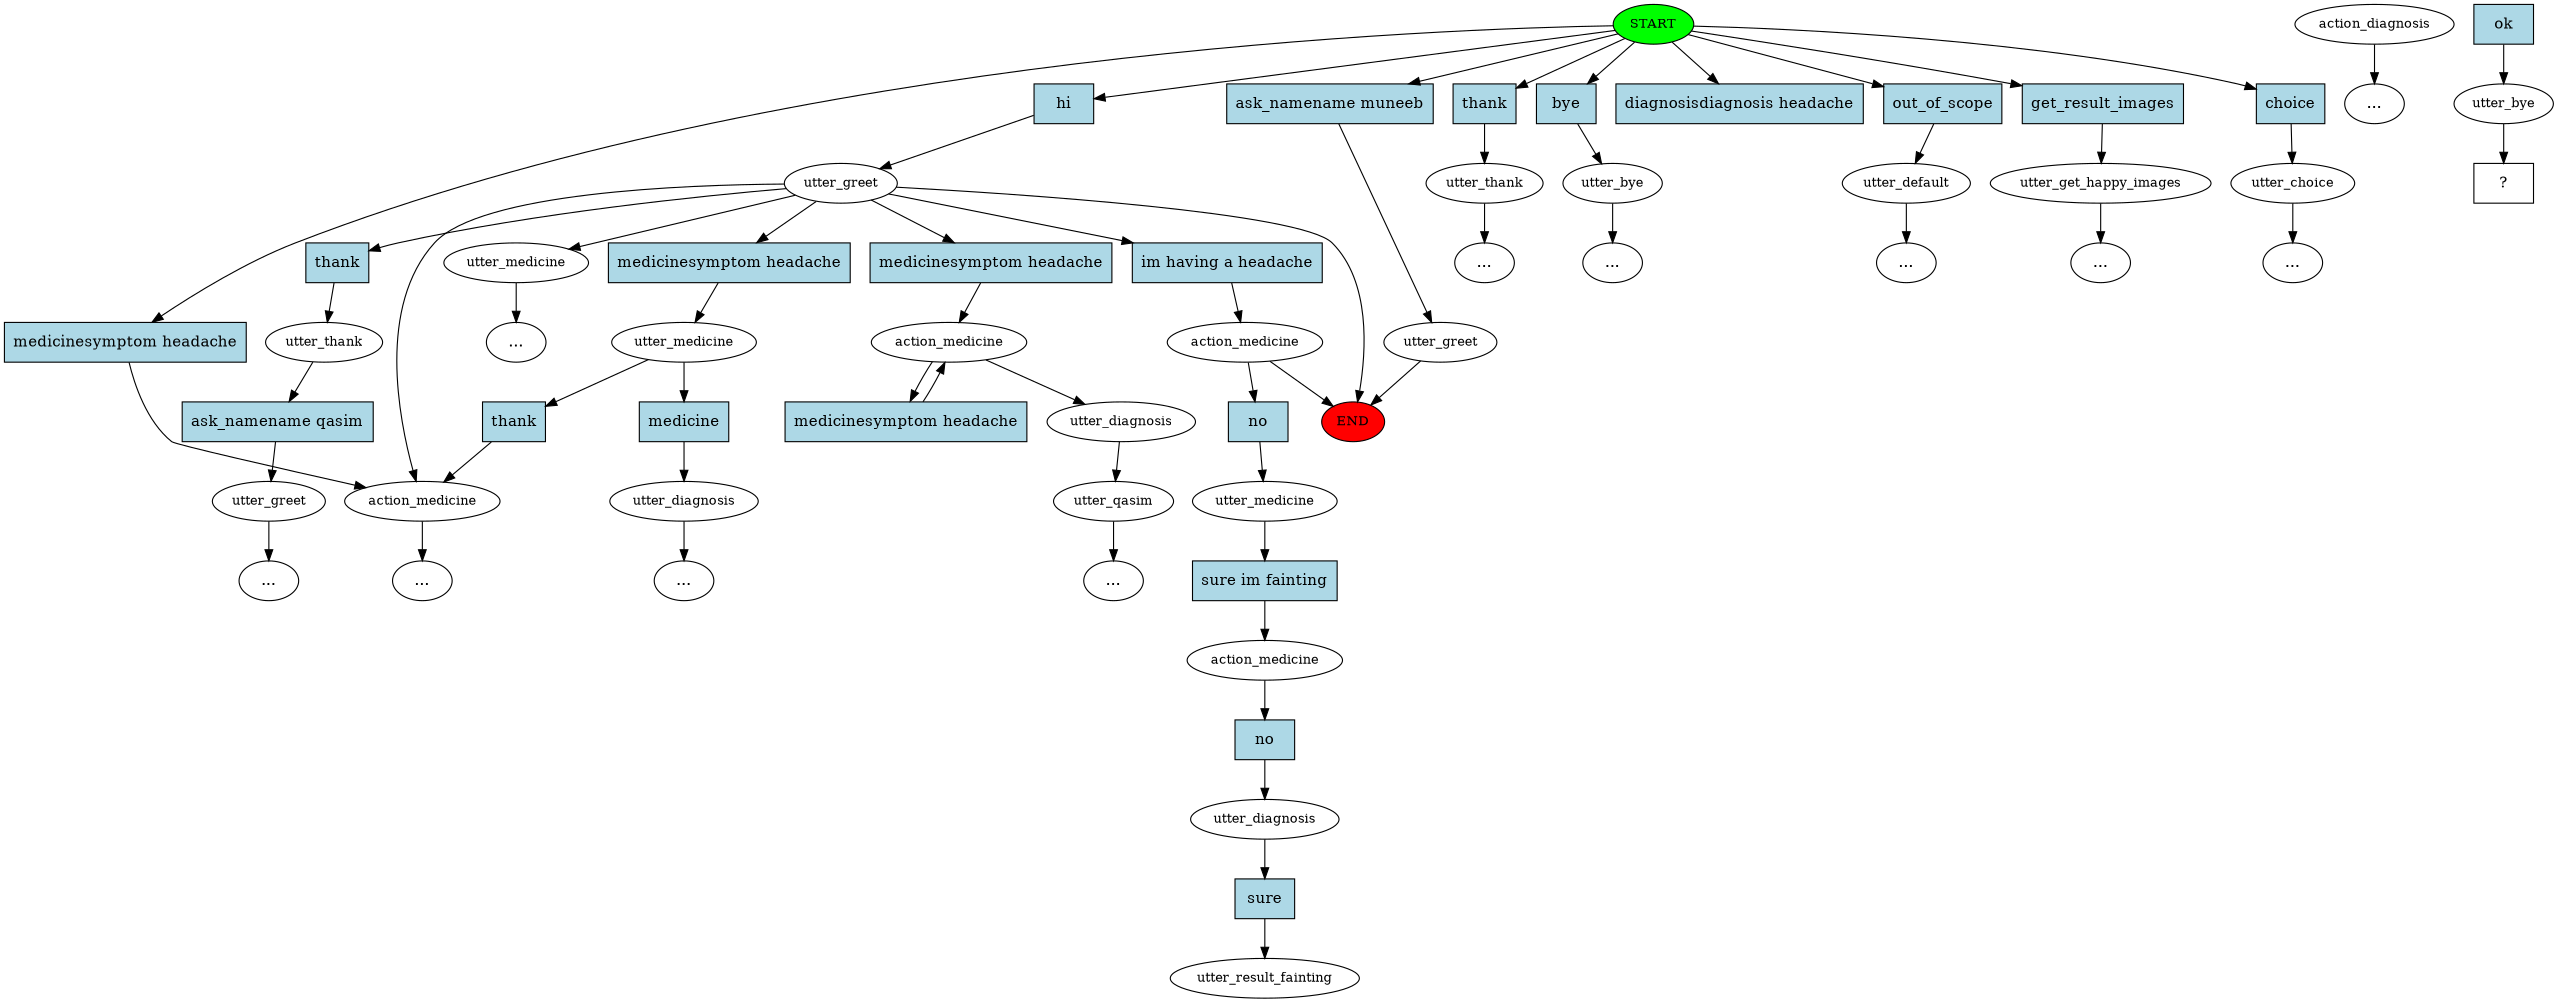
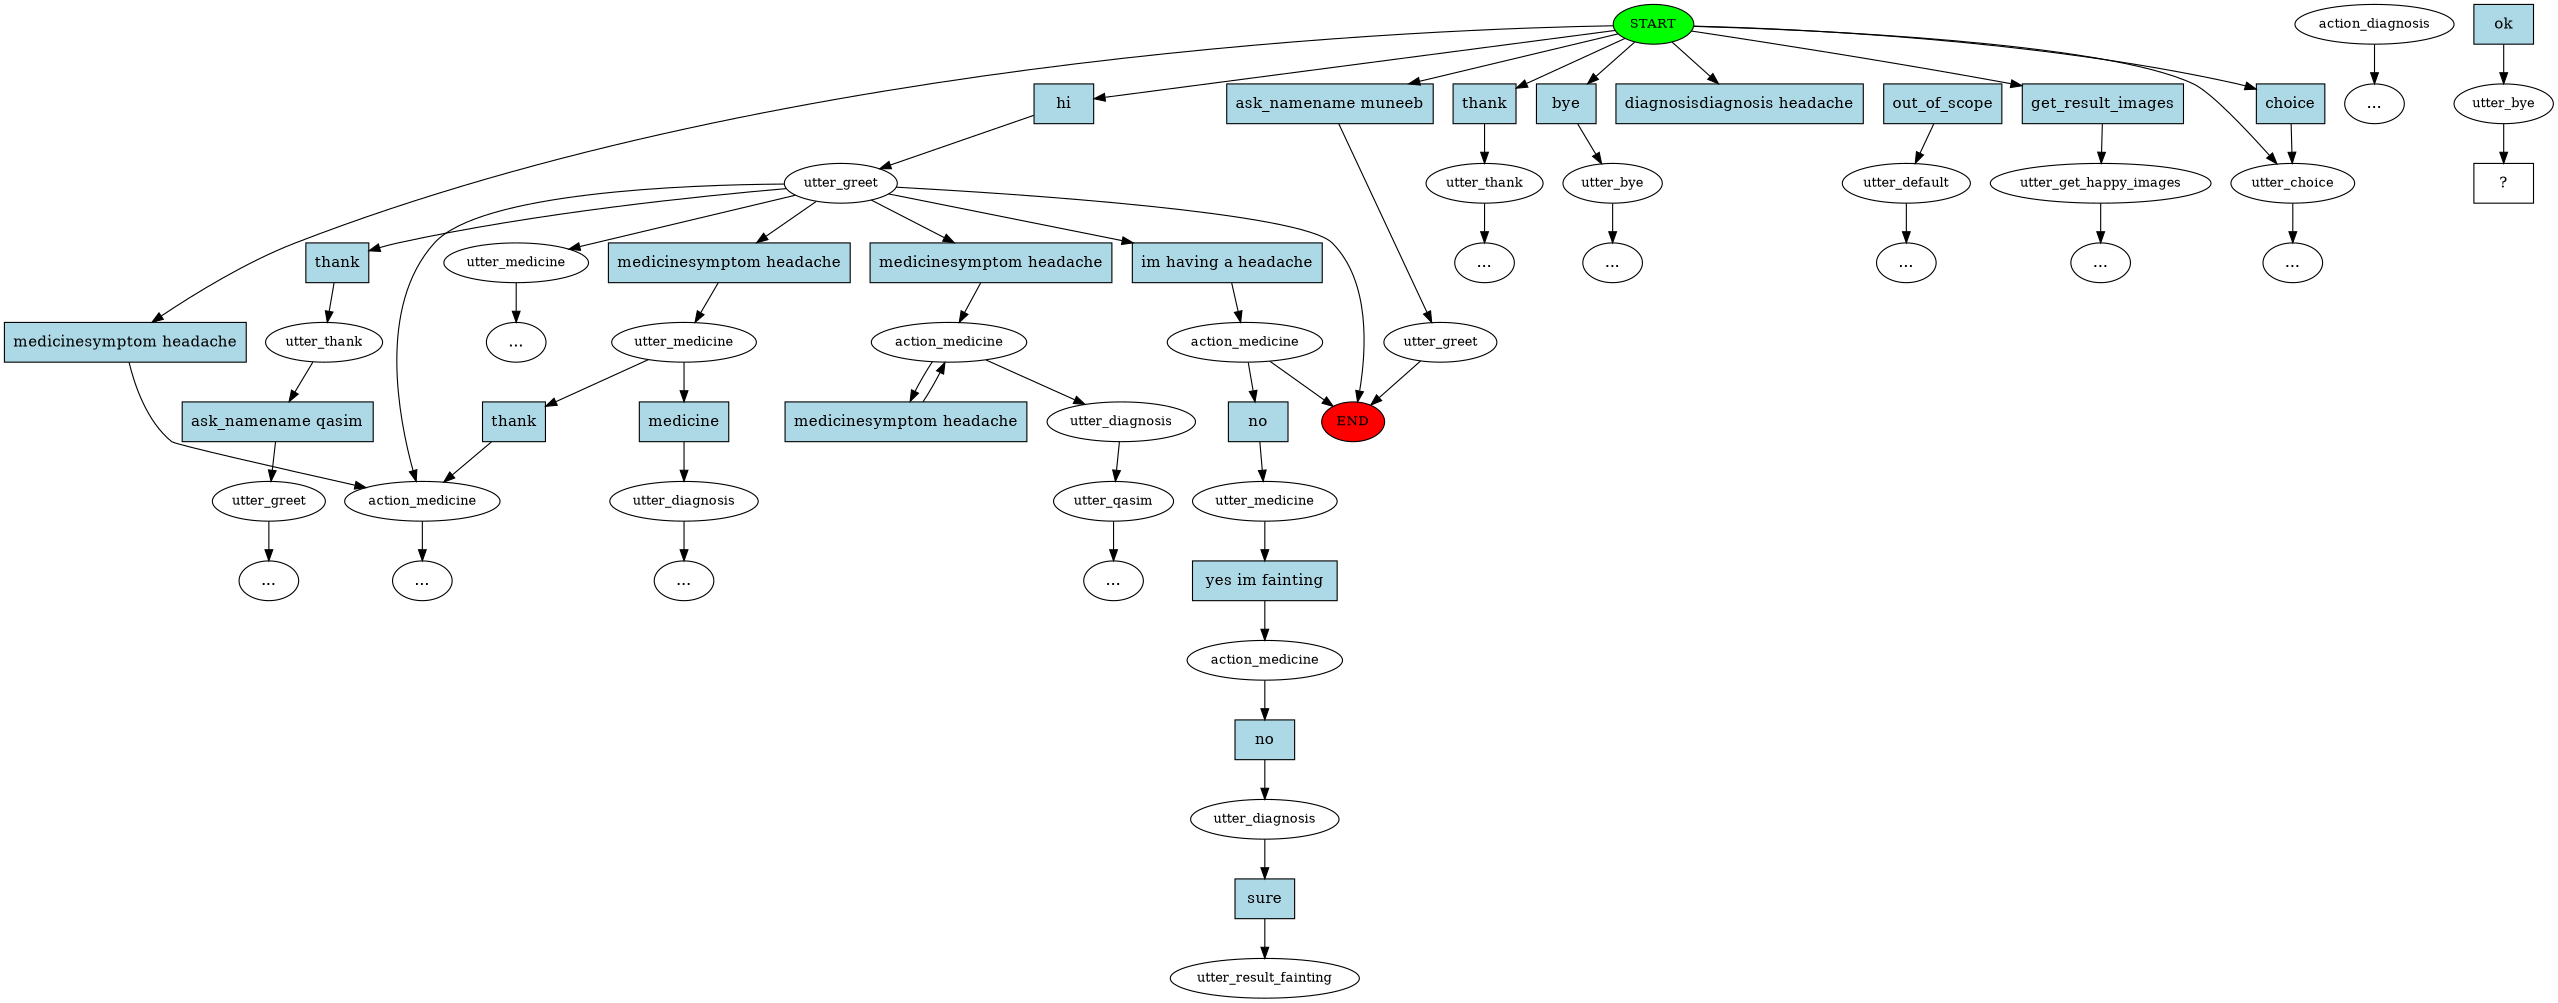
edge "START" -> "out_of_scope": now "START" -> "utter_choice"
node "sure im fainting": label "sure im fainting" -> "yes im fainting"
